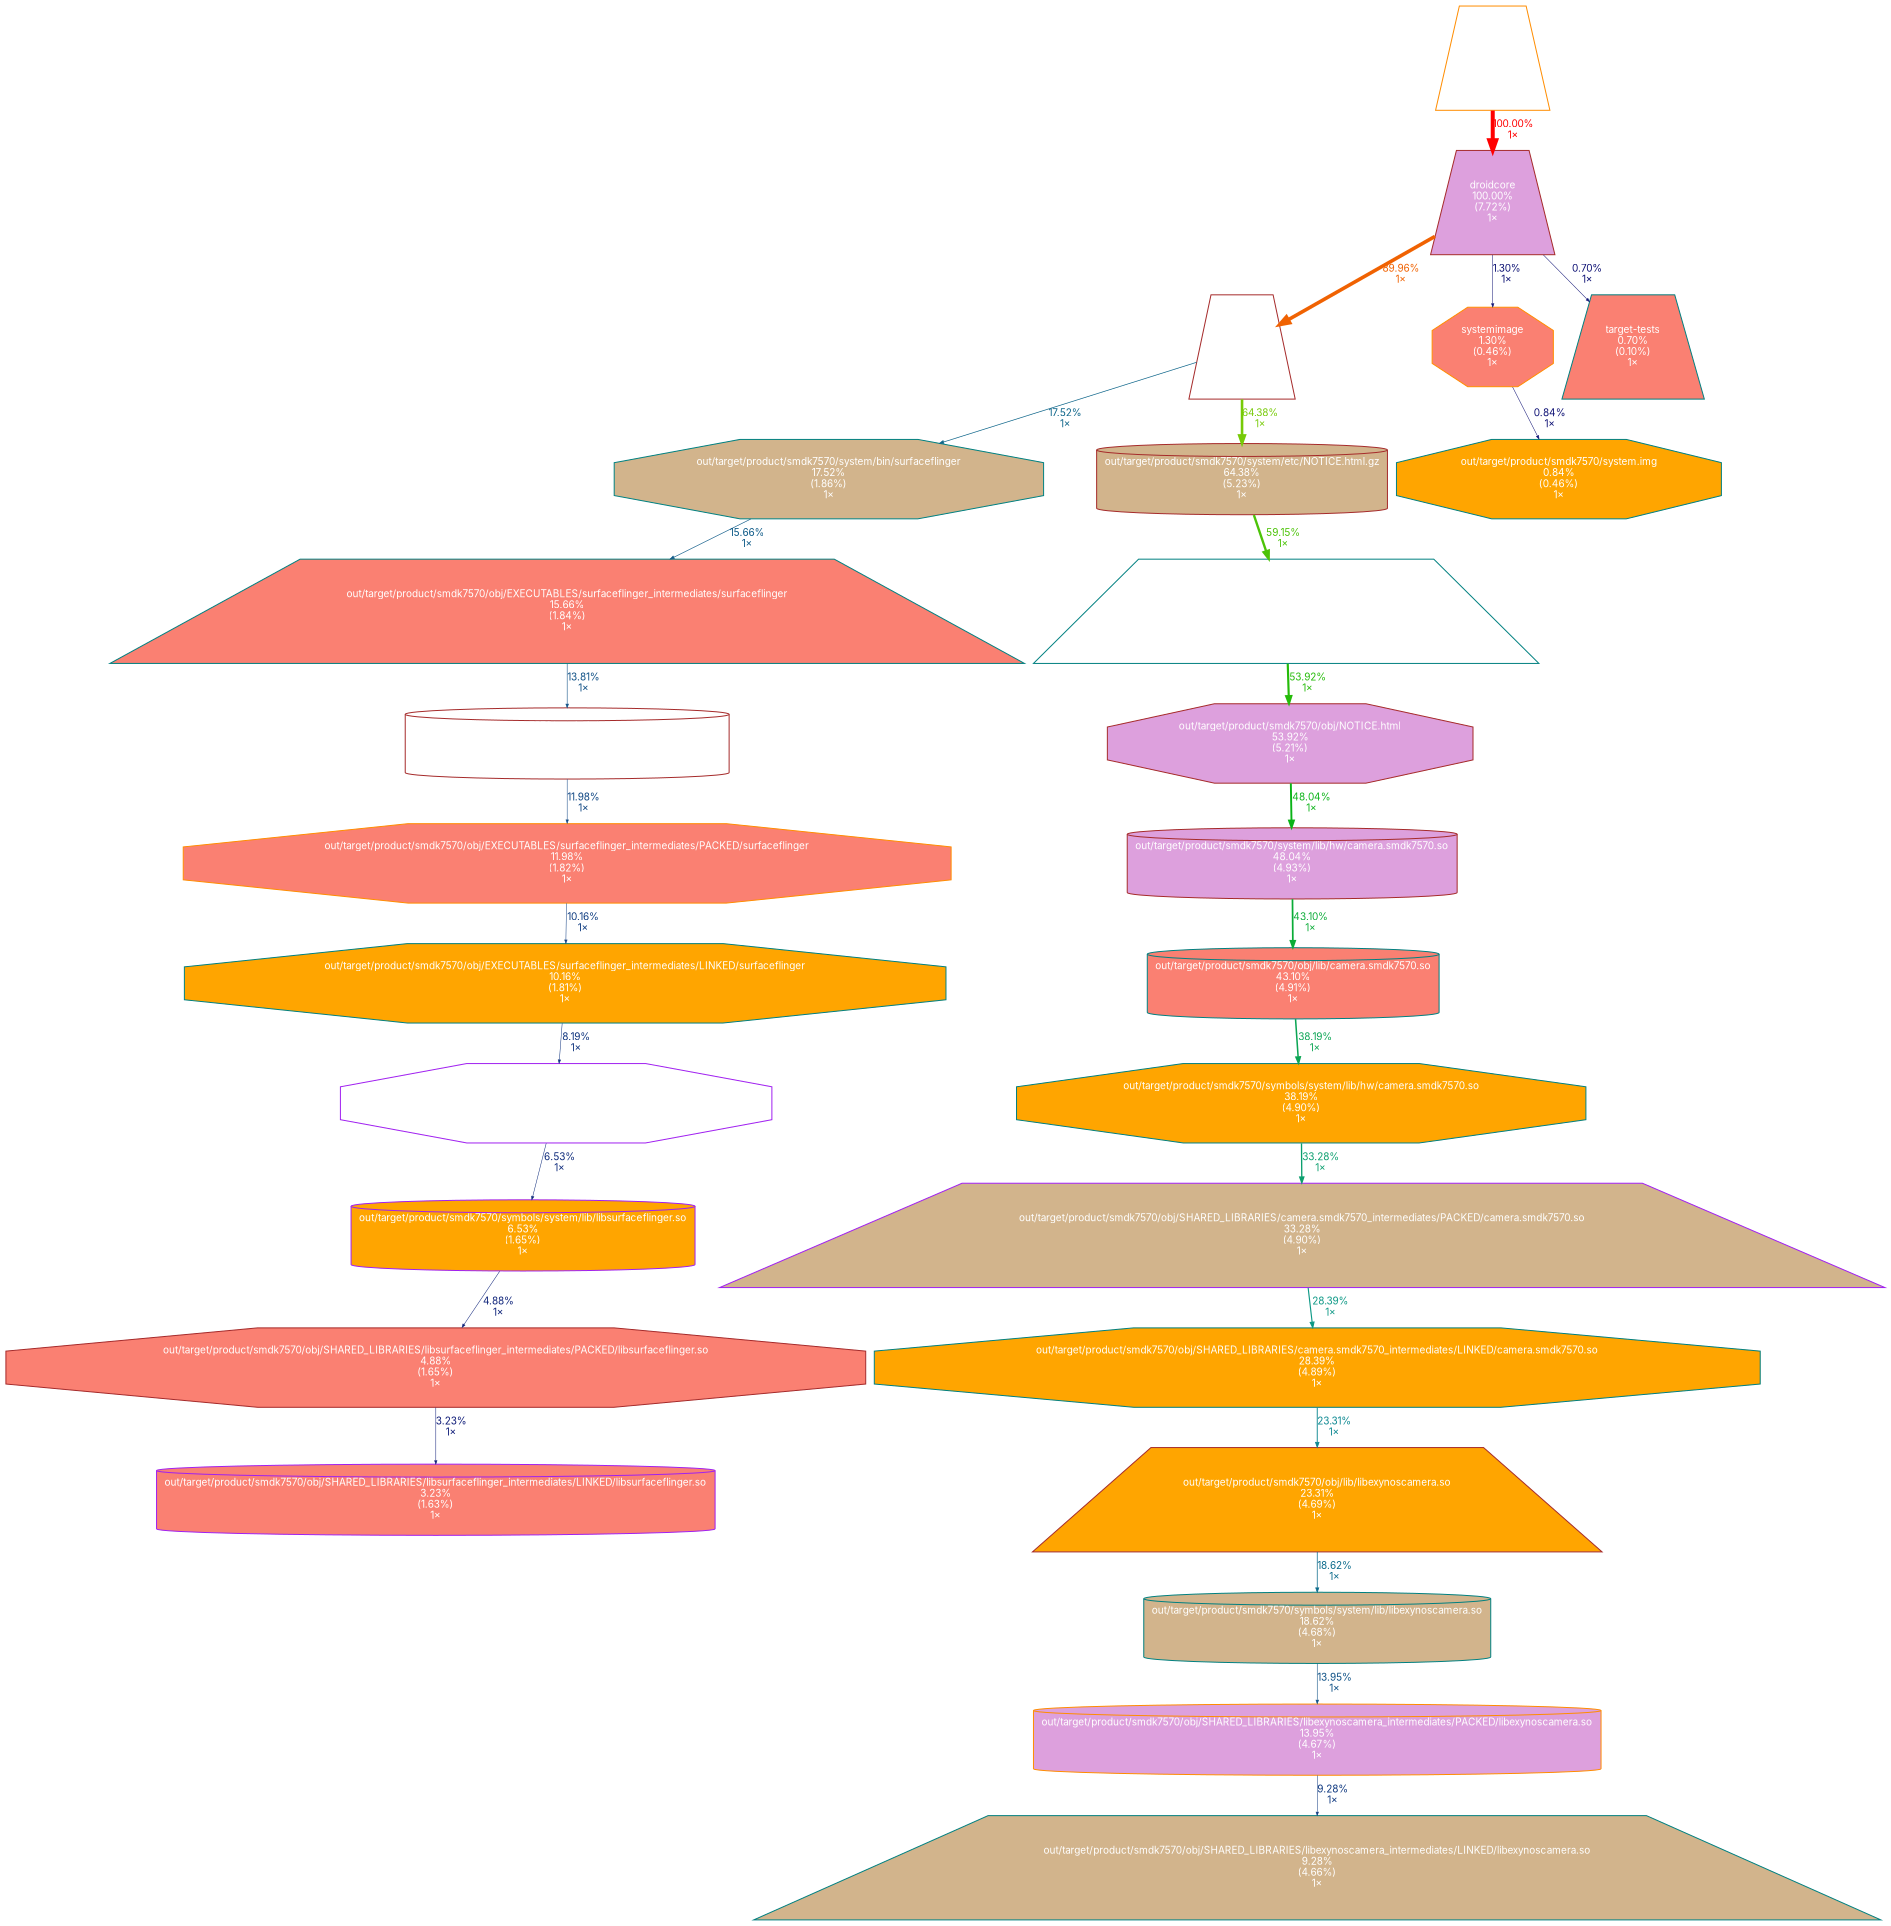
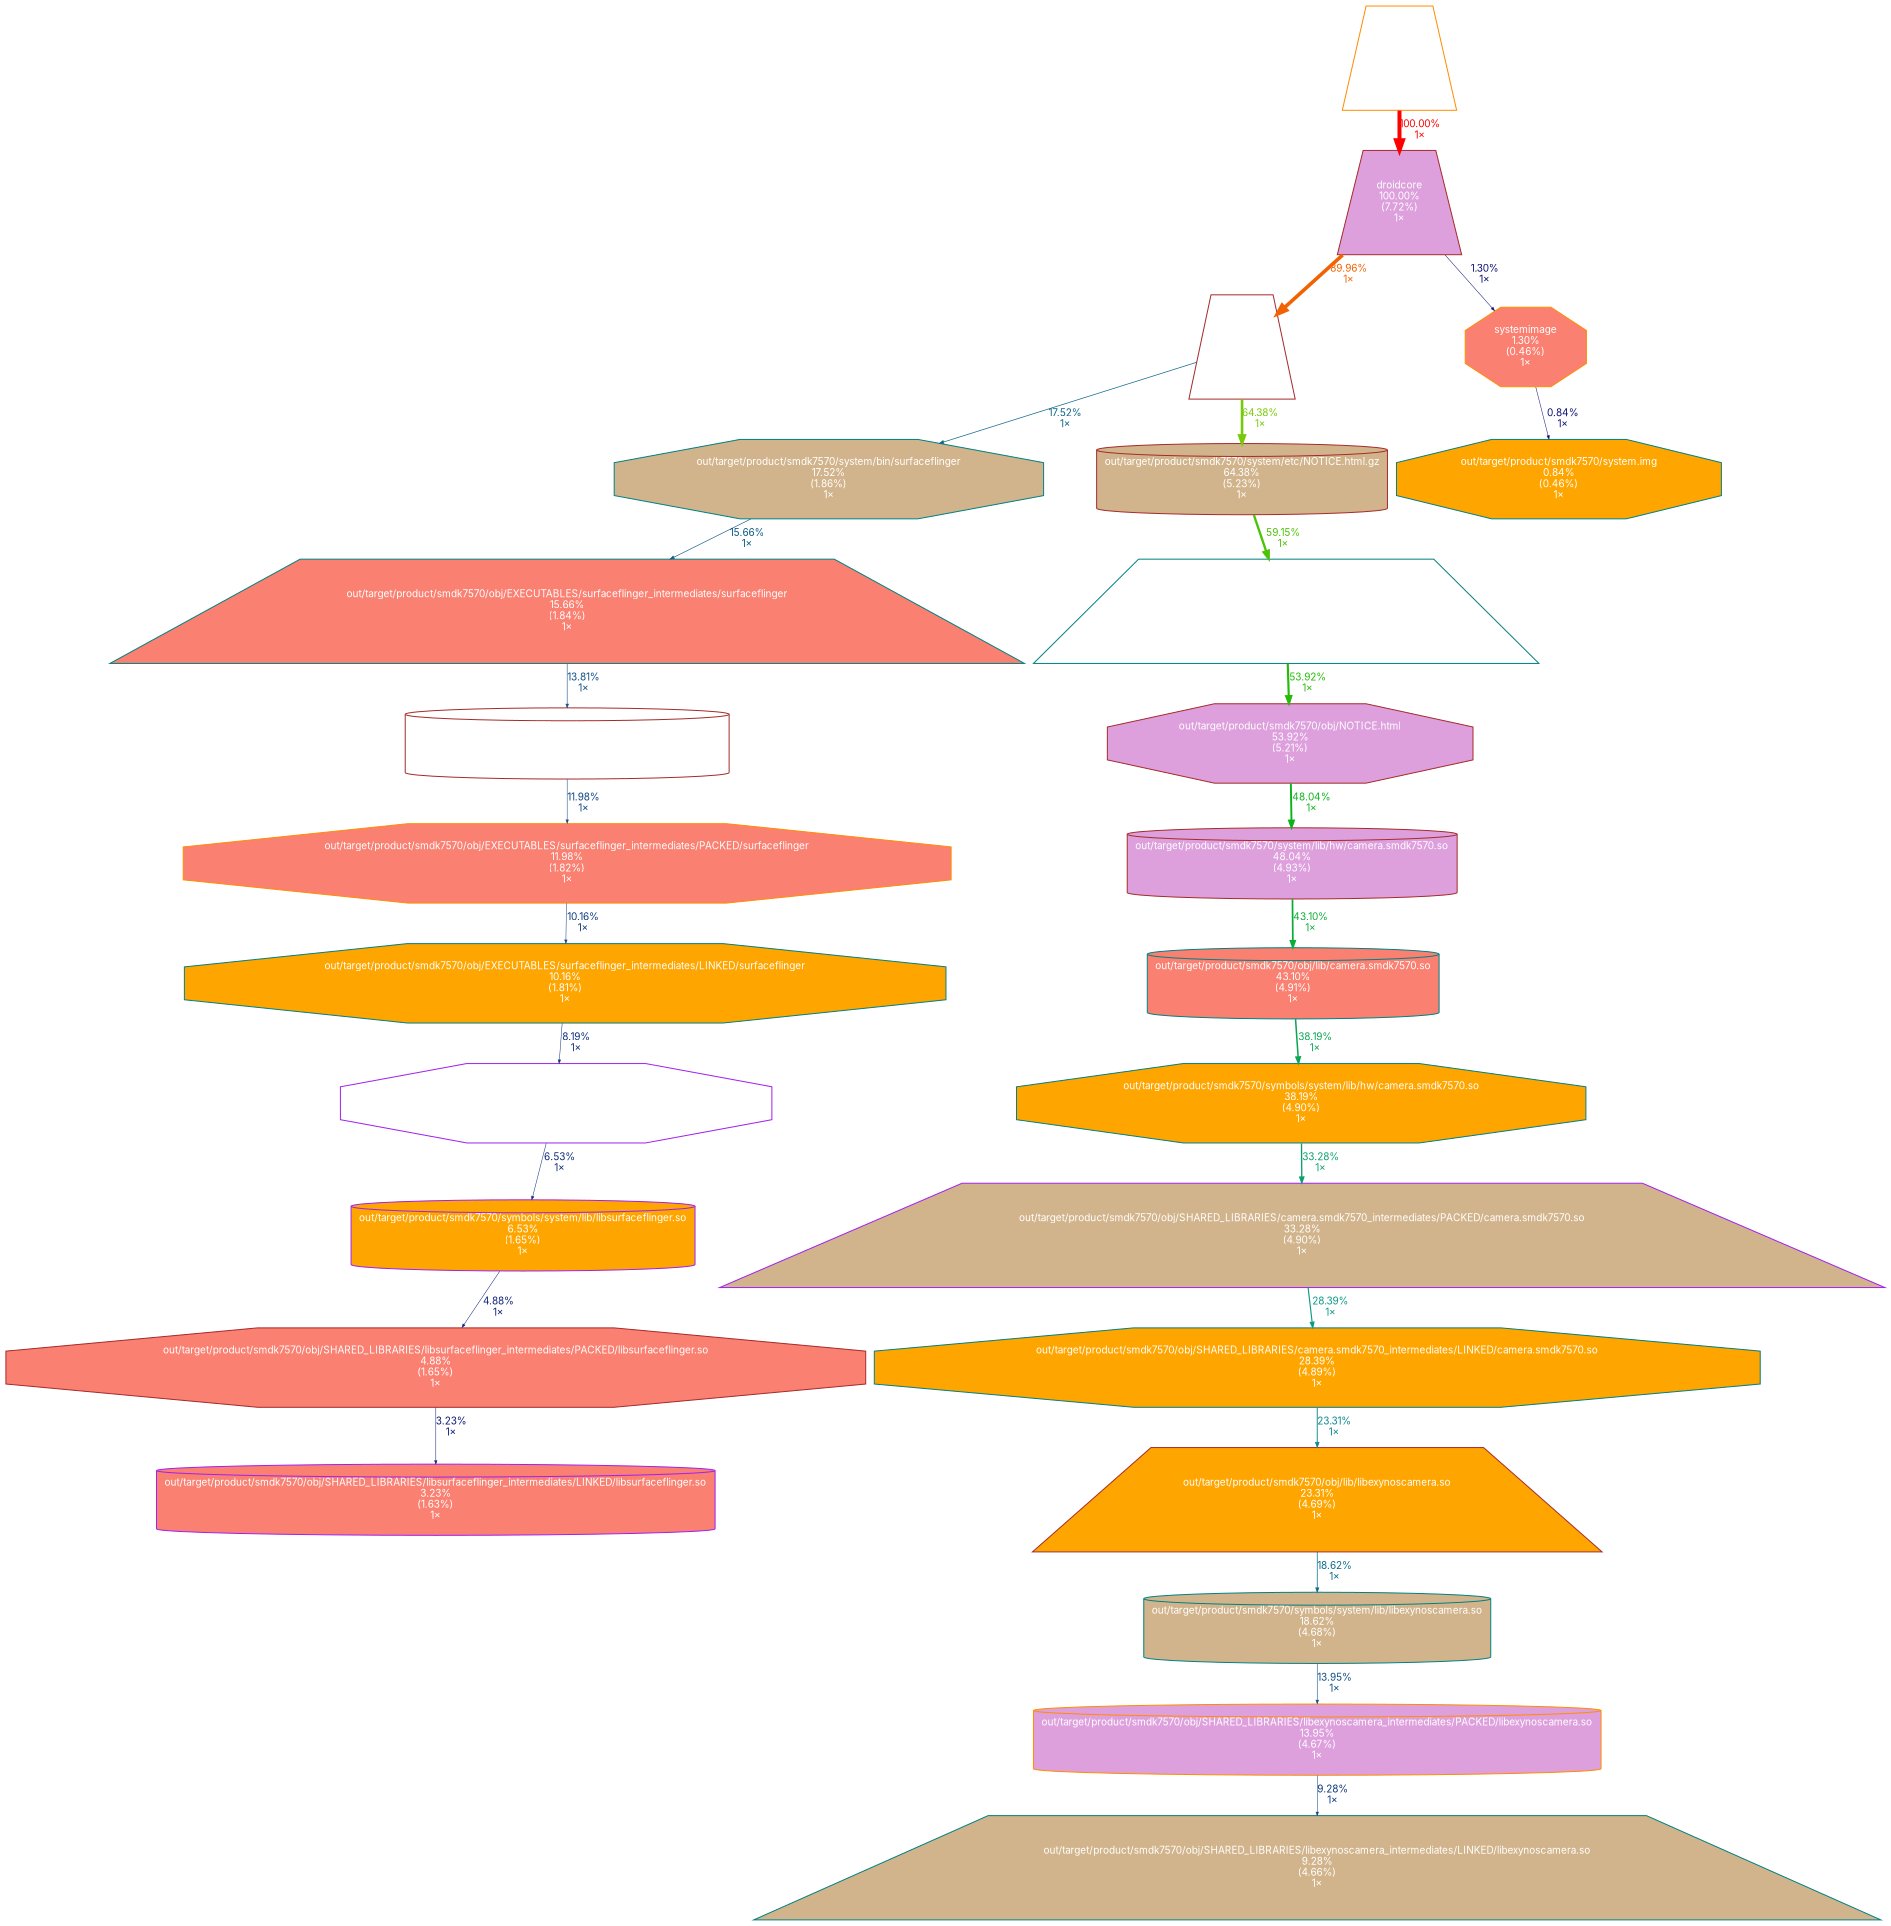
node "target-tests 0.70% (0.10%) 1×": removed
